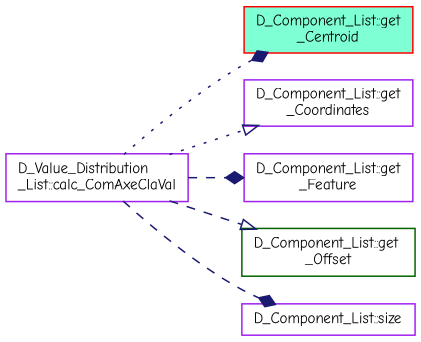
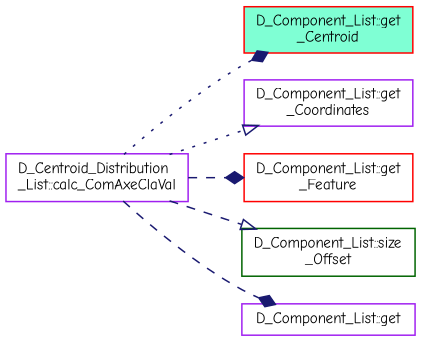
node "D_Value_Distribution _List::calc_ComAxeClaVal": label "D_Value_Distribution _List::calc_ComAxeClaVal" -> "D_Centroid_Distribution _List::calc_ComAxeClaVal"
node "D_Component_List::get _Feature": color purple -> red
node "D_Component_List::get _Offset": label "D_Component_List::get _Offset" -> "D_Component_List::size _Offset"
node "D_Component_List::size": label "D_Component_List::size" -> "D_Component_List::get"
